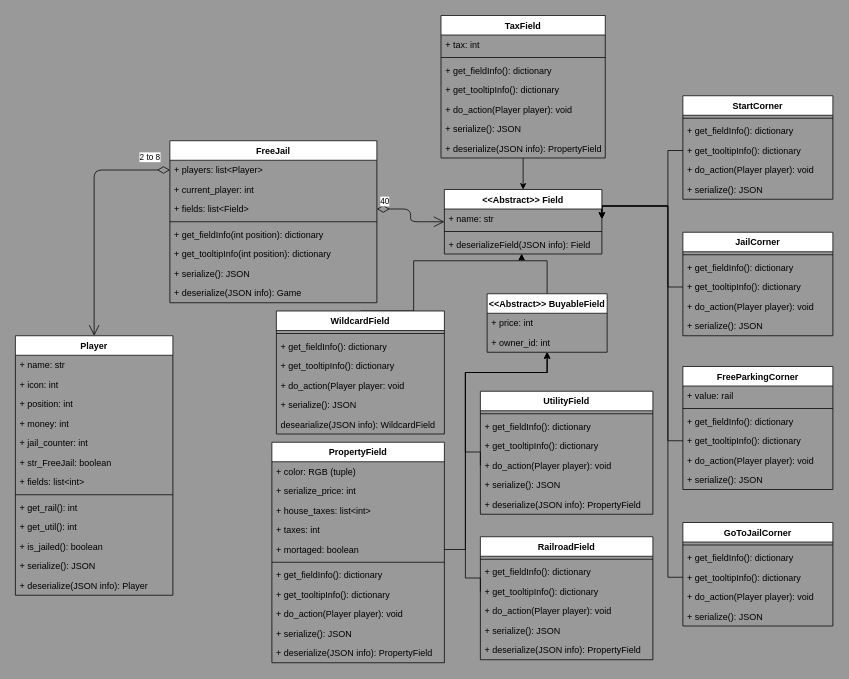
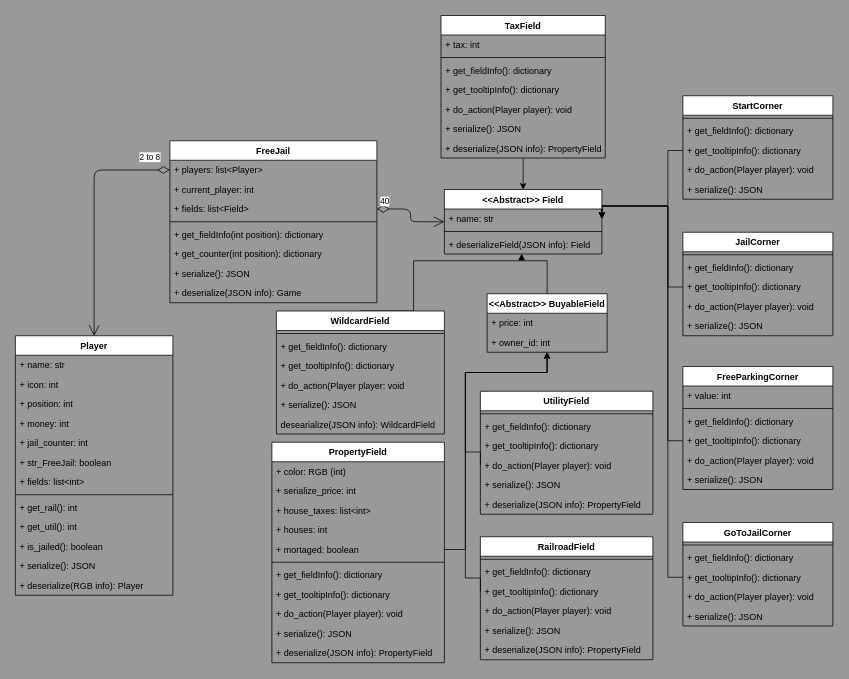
node "+ get_tooltipInfo(int position): dictionary": label "+ get_tooltipInfo(int position): dictionary" -> "+ get_counter(int position): dictionary"
node "+ value: rail": label "+ value: rail" -> "+ value: int"
node "+ color: RGB (tuple)": label "+ color: RGB (tuple)" -> "+ color: RGB (int)"
node "+ taxes: int": label "+ taxes: int" -> "+ houses: int"
node "+ deserialize(JSON info): Player": label "+ deserialize(JSON info): Player" -> "+ deserialize(RGB info): Player"
